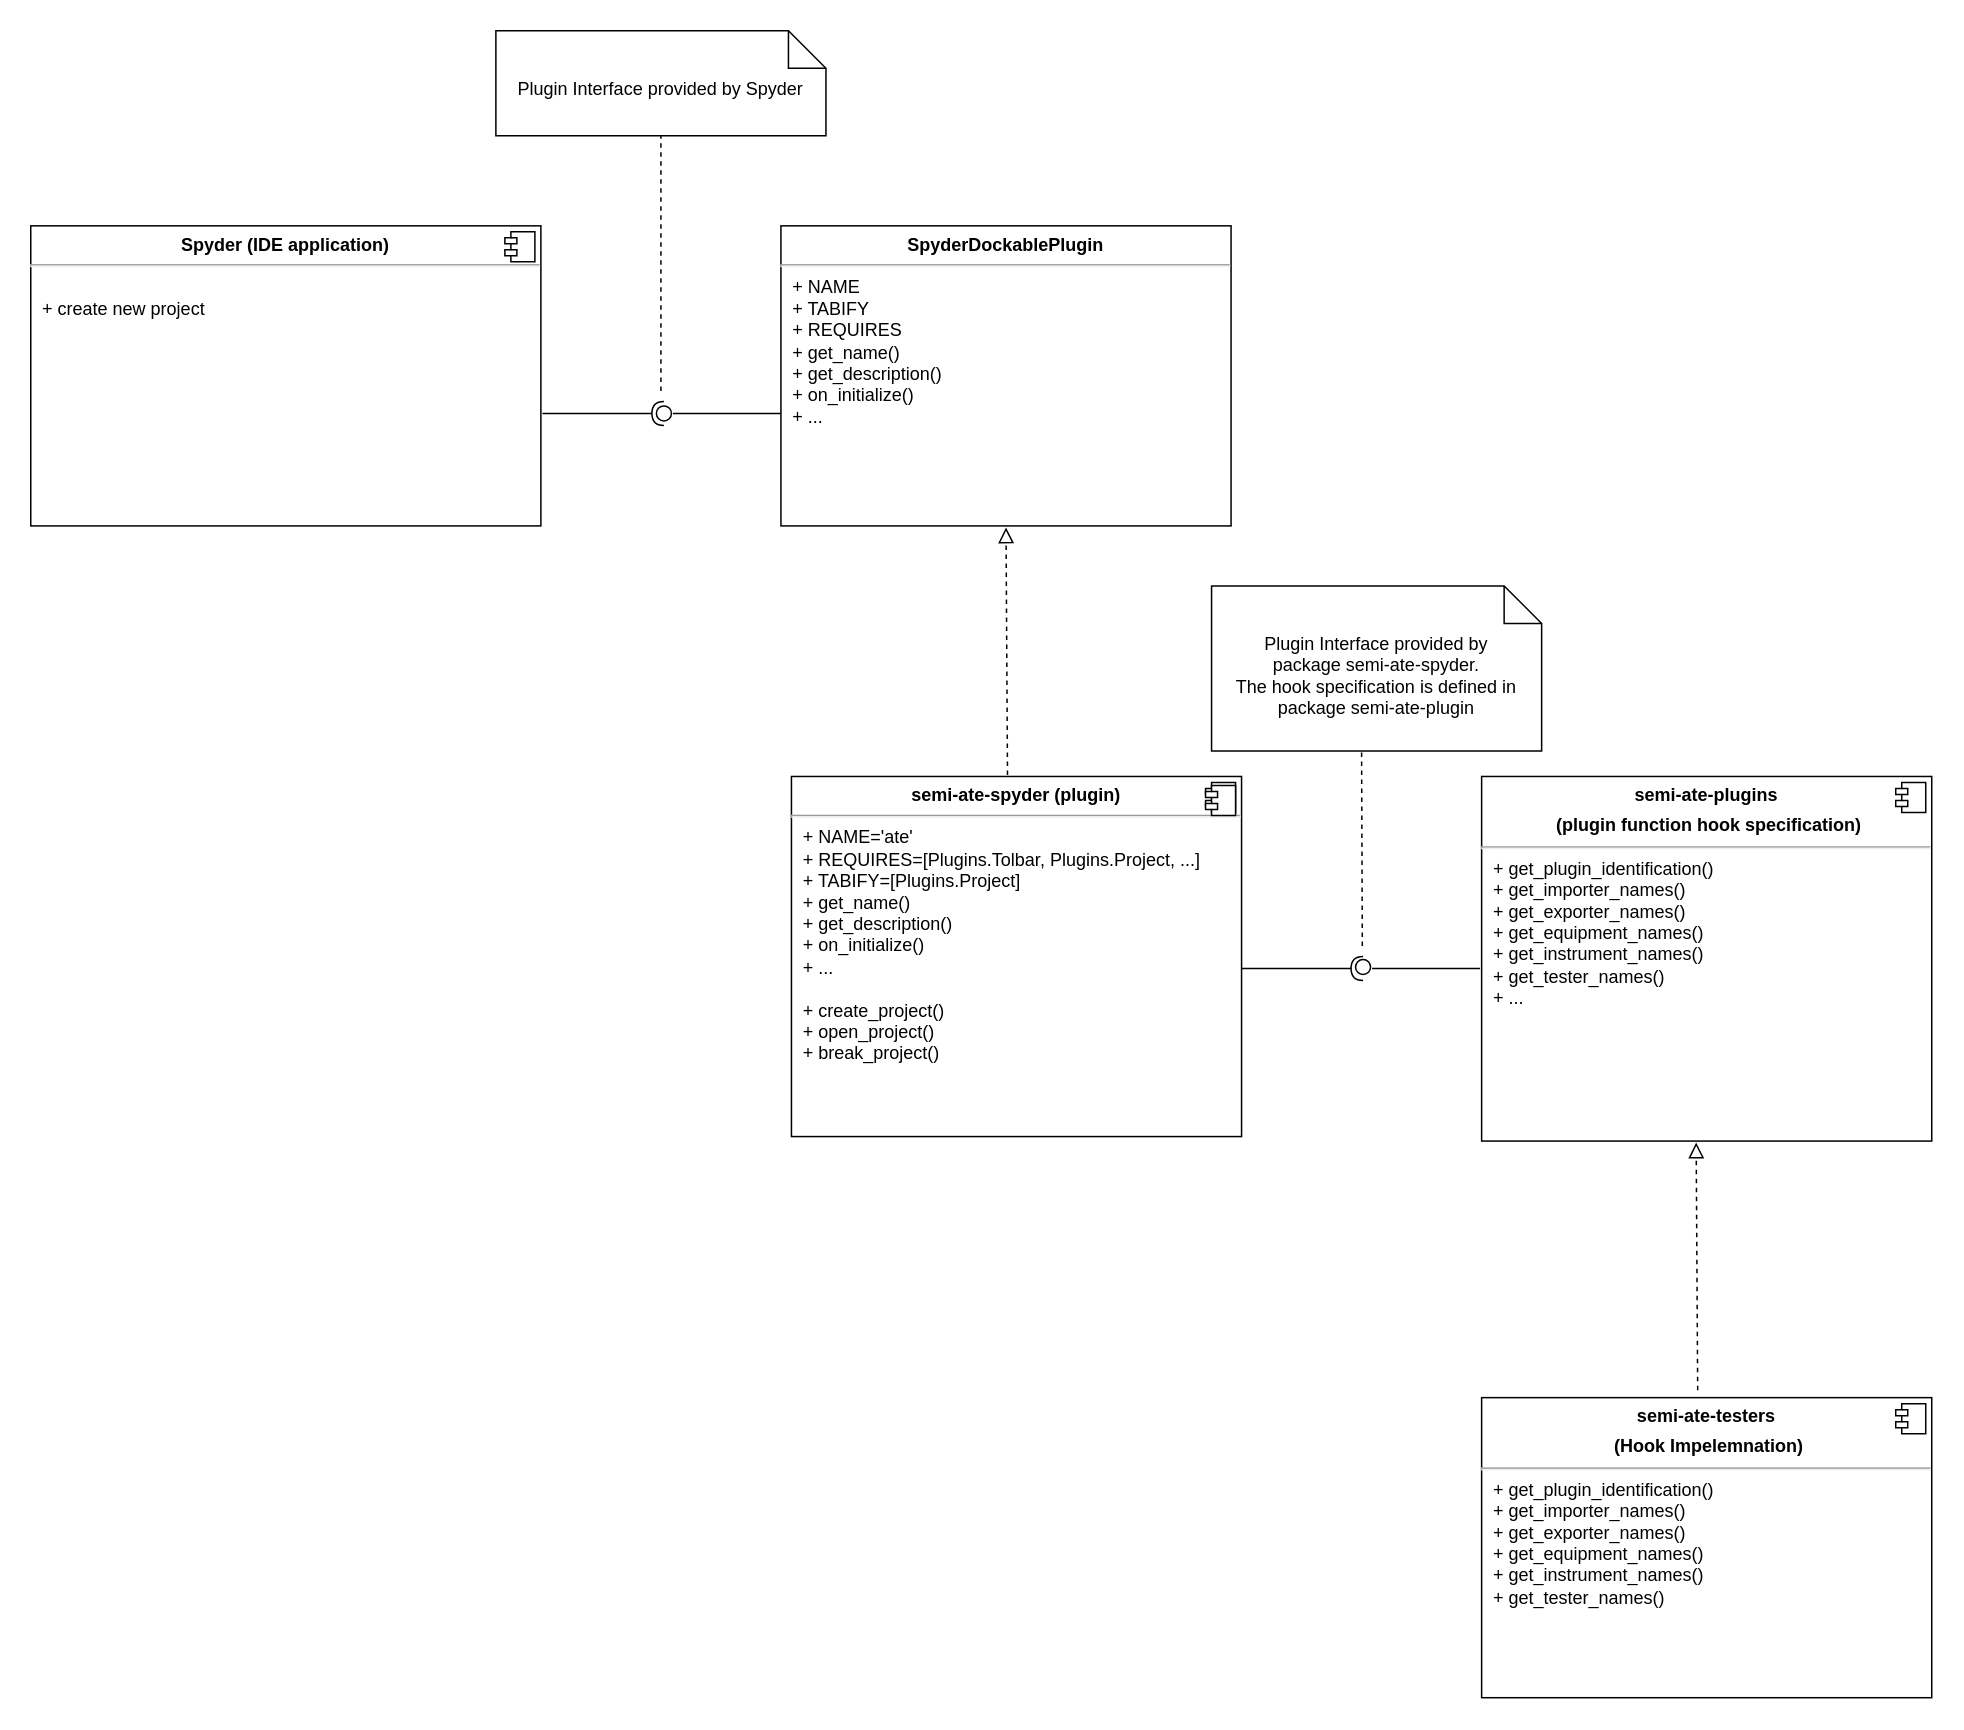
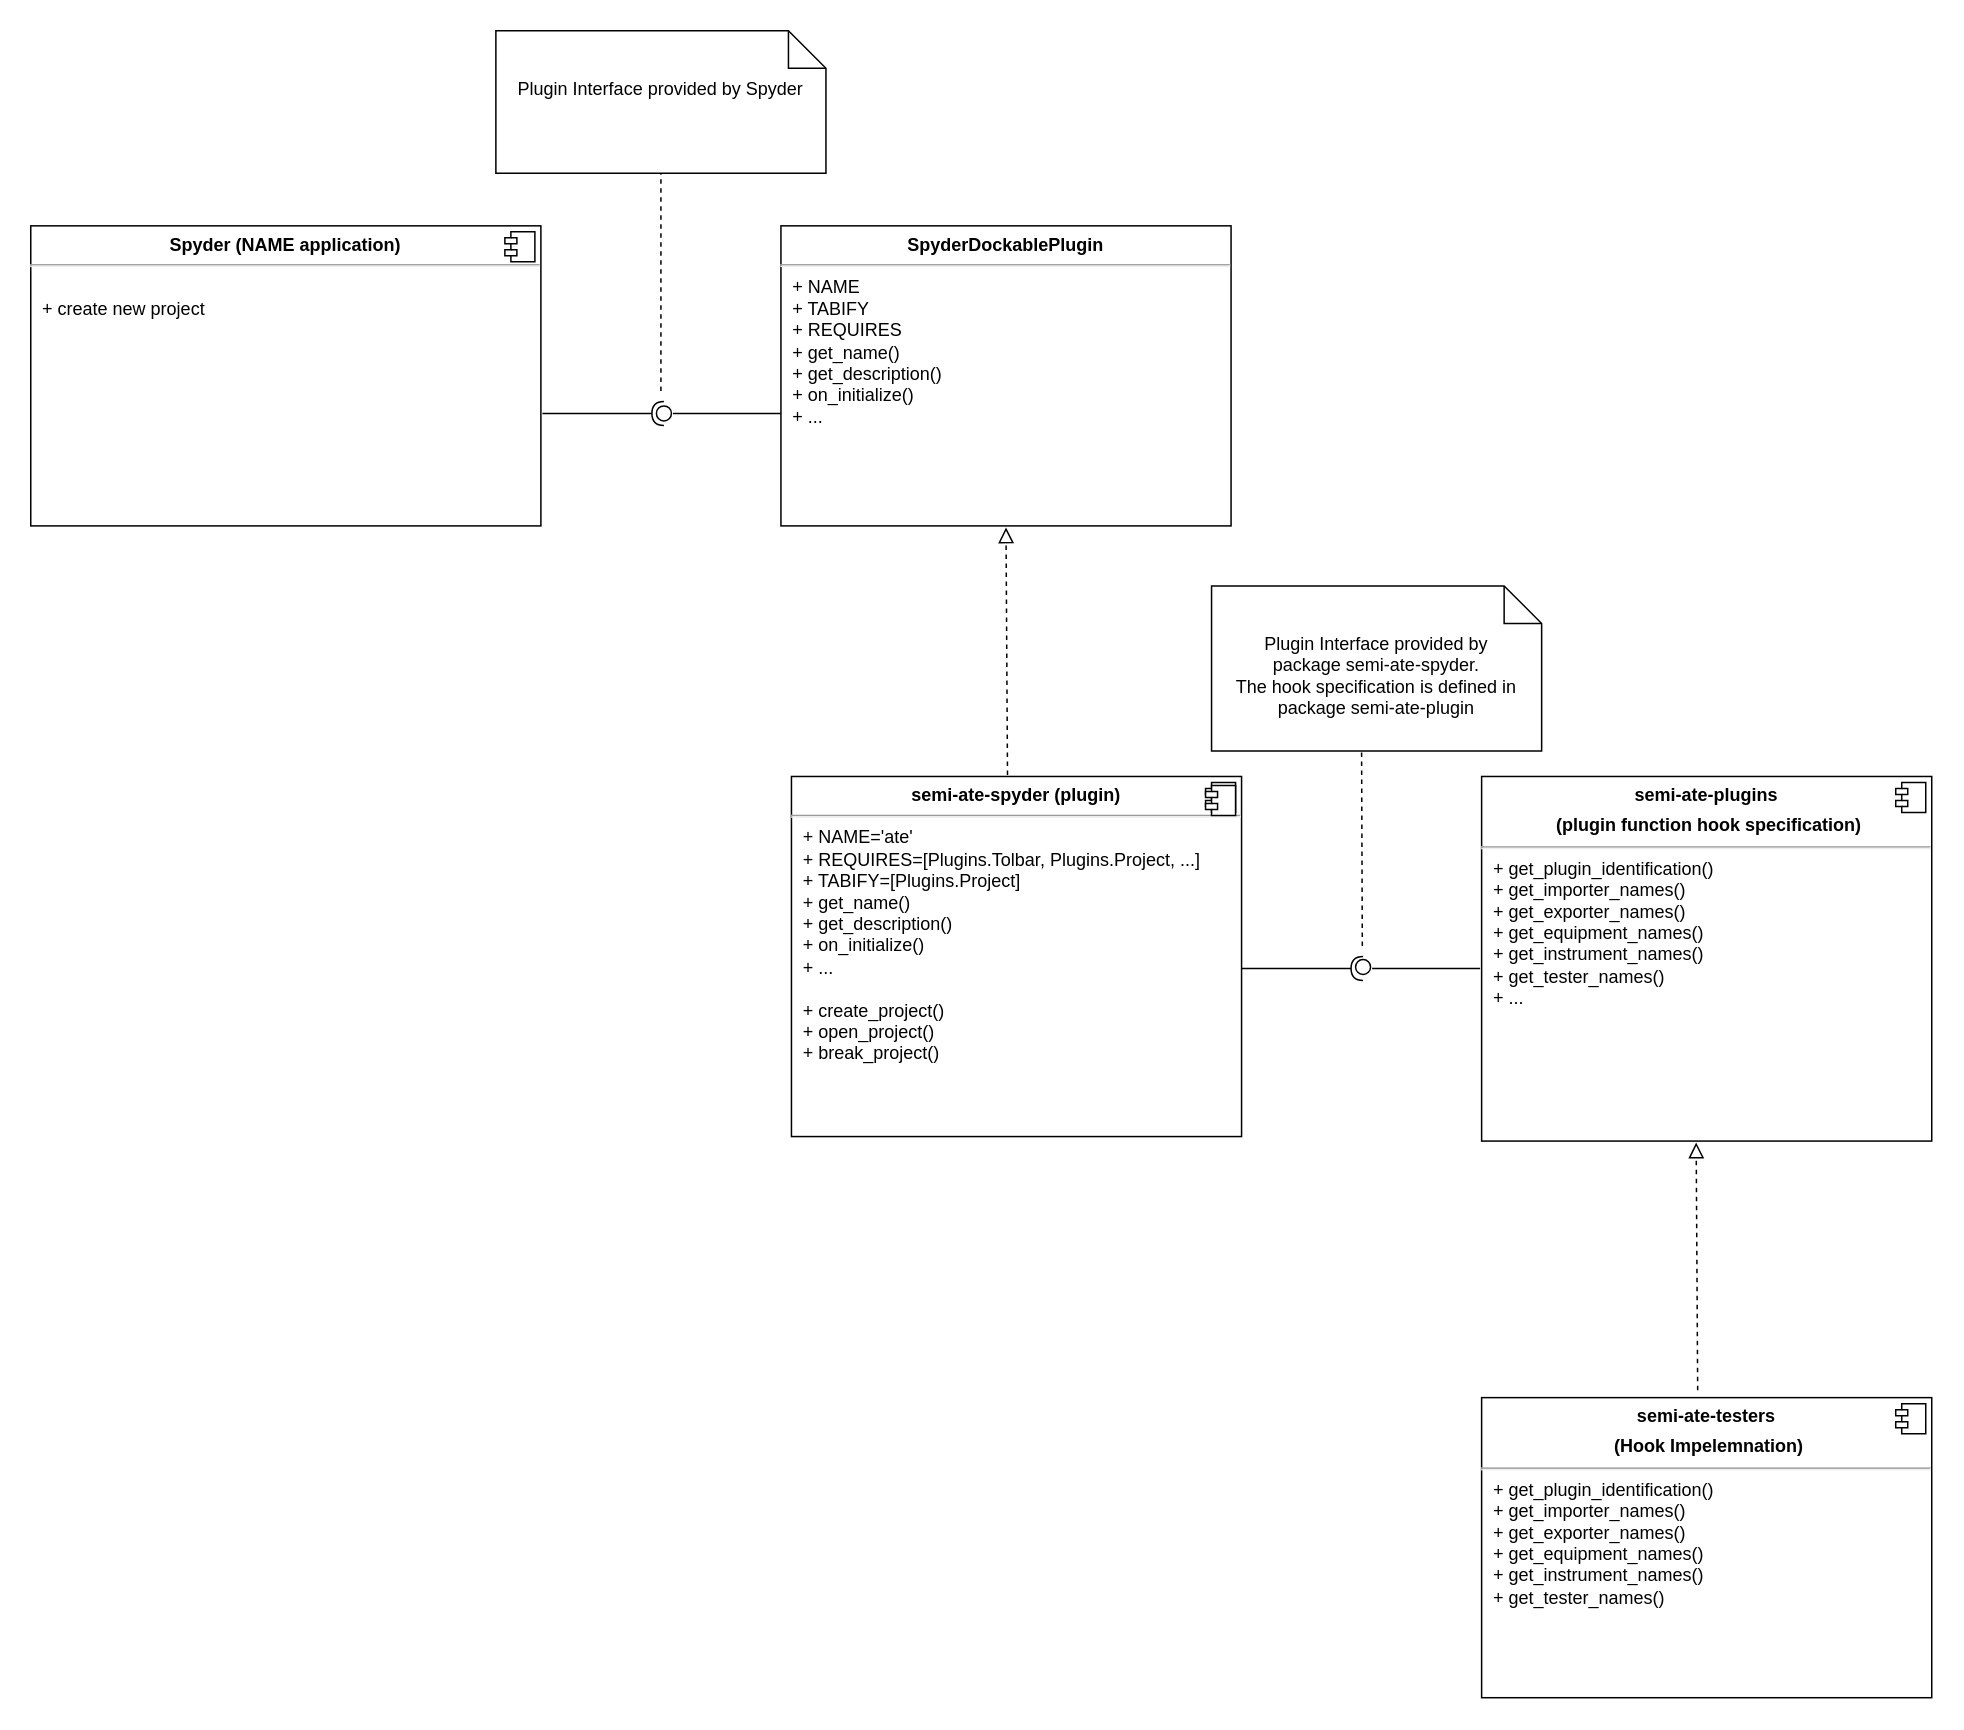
node "Plugin Interface provided by Spyder": size 330x105 -> 330x143
node "Spyder (IDE application) + create new project": label "Spyder (IDE application) + create new project" -> "Spyder (NAME application) + create new project"
